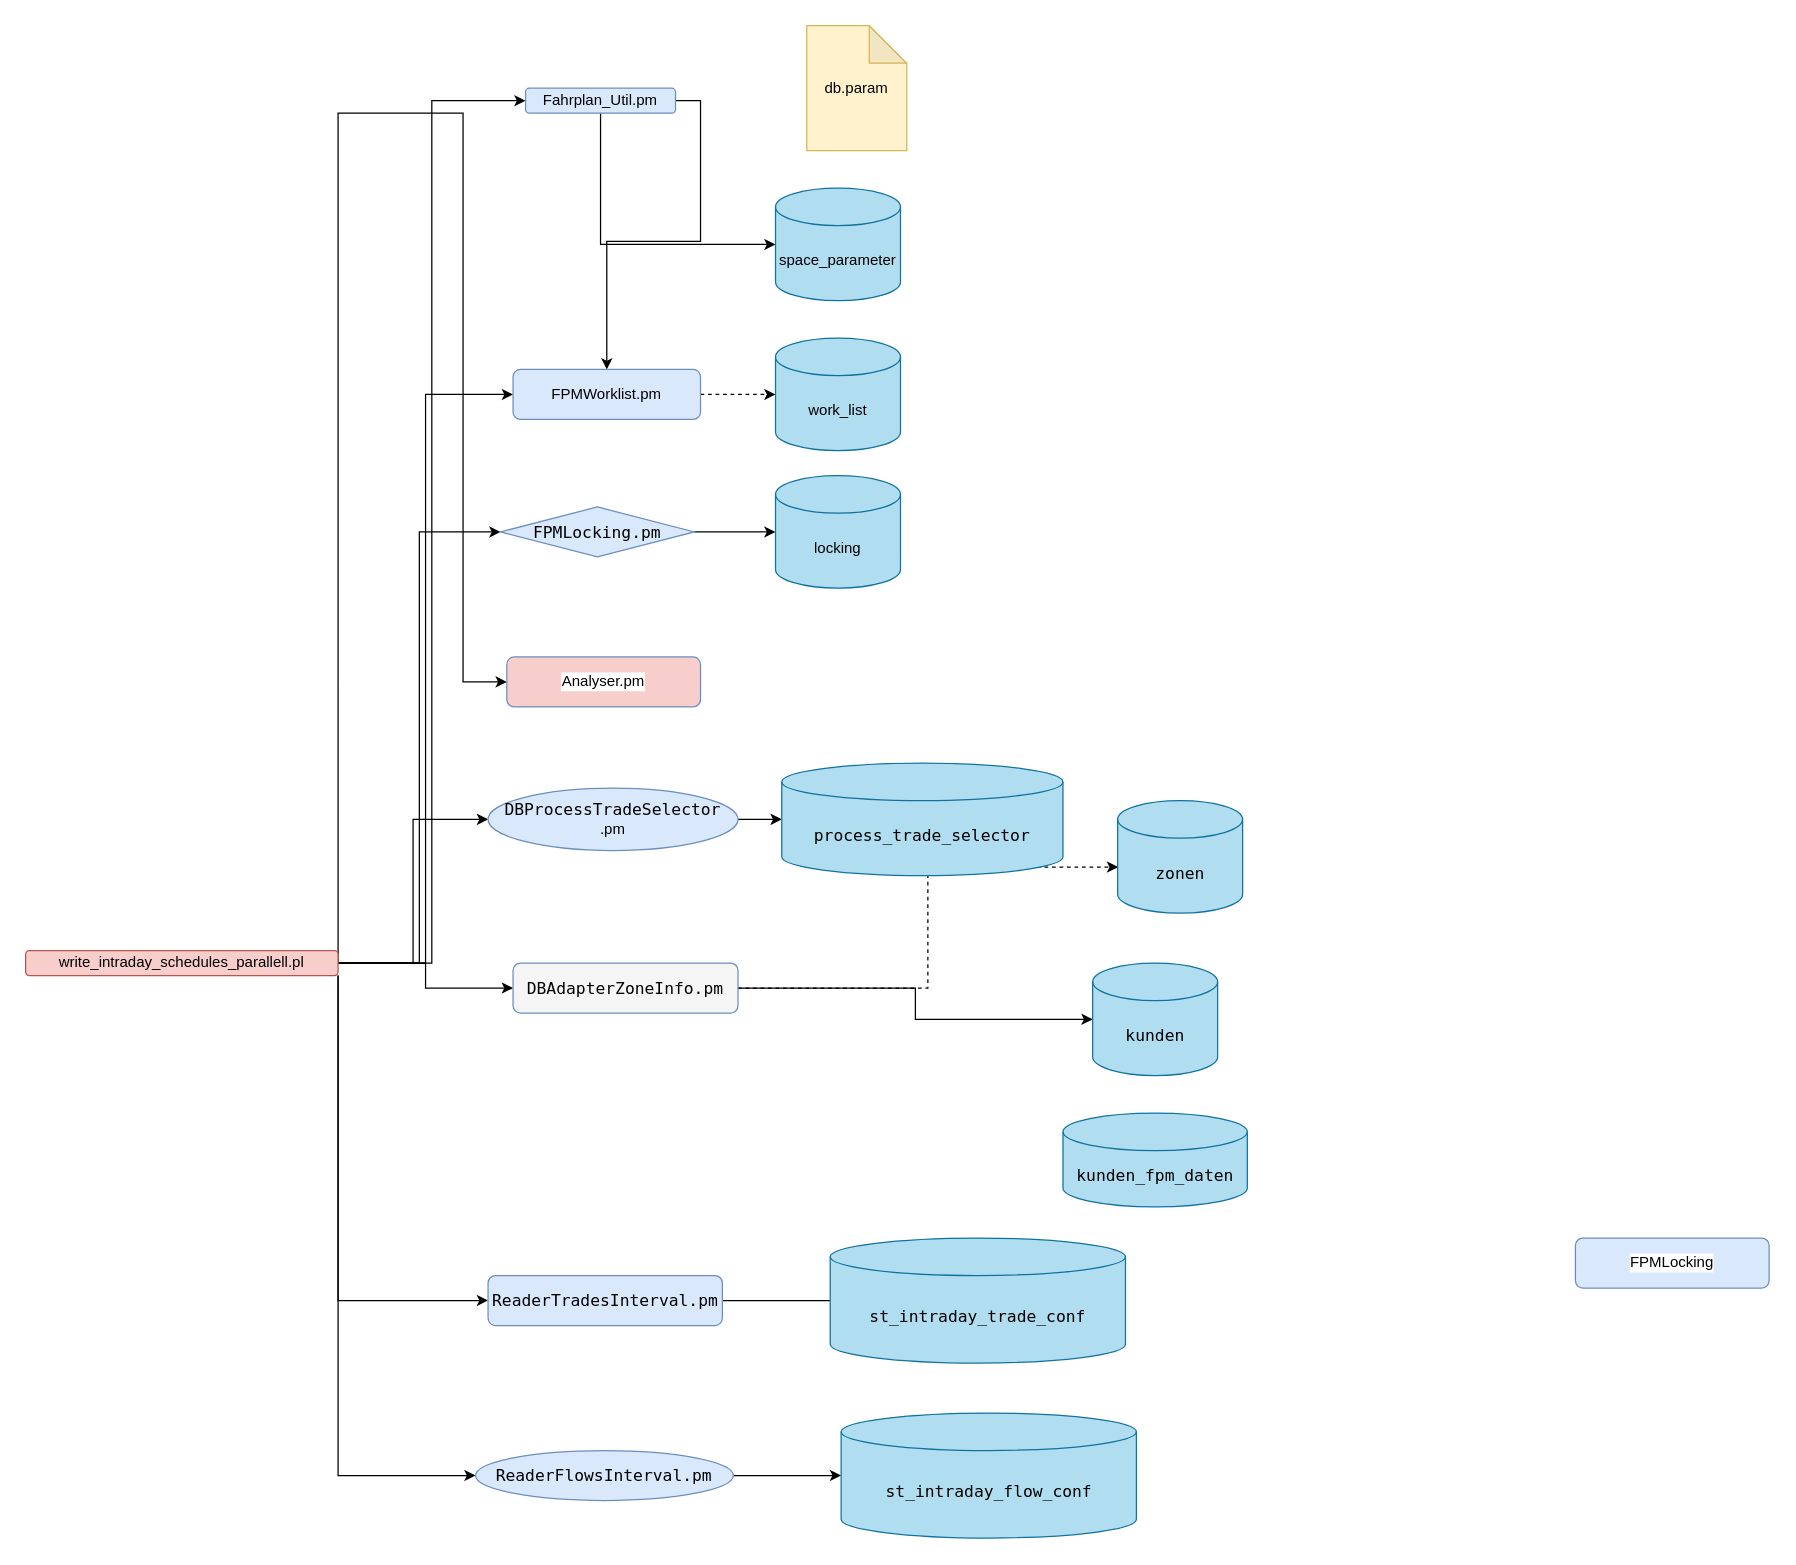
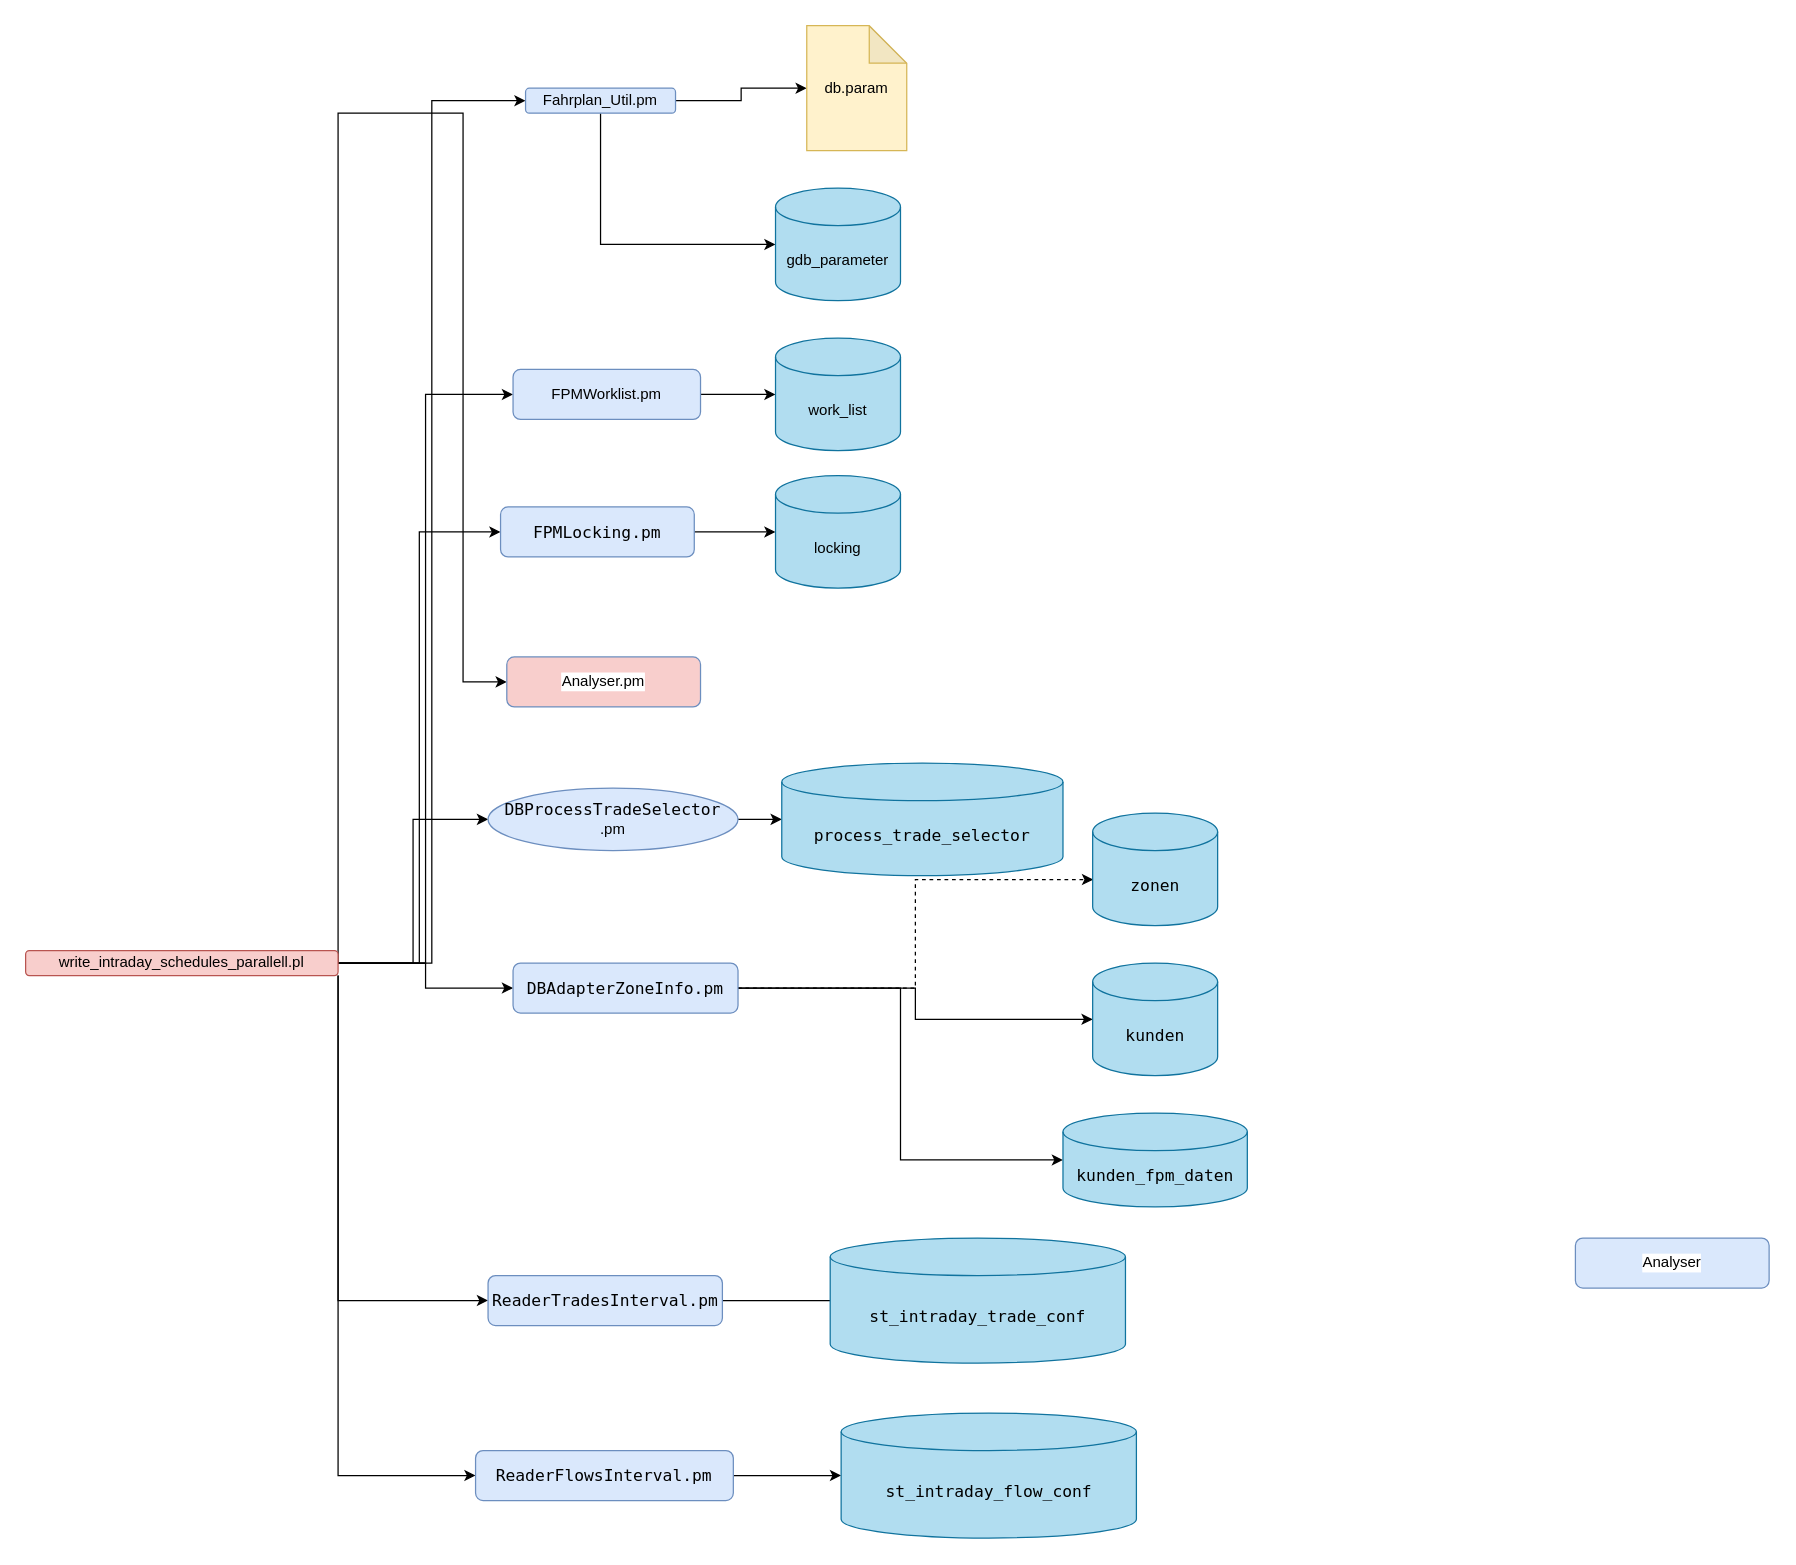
edge "Fahrplan_Util.pmp, li { zonen-space: pre-wrap; }" -> "FPMWorklist.pmp, li { white-space: pre-kunden; }": now "Fahrplan_Util.pmp, li { zonen-space: pre-wrap; }" -> "db.param"
node "space_parameter": label "space_parameter" -> "gdb_parameter"
edge "FPMWorklist.pmp, li { white-space: pre-kunden; }" -> "work_list": style dashed -> solid
node "FPMLocking.pm": shape diamond -> rounded rectangle
node "zonen": moved (1180, 857) -> (1155, 869)
node "DBAdapterZoneInfo.pm": fillcolor #f5f5f5 -> #dae8fc
edge "DBAdapterZoneInfo.pm" -> "kunden_fpm_daten": added
node "FPMLocking": label "FPMLocking" -> "Analyser"
node "ReaderFlowsInterval.pm": shape ellipse -> rounded rectangle
